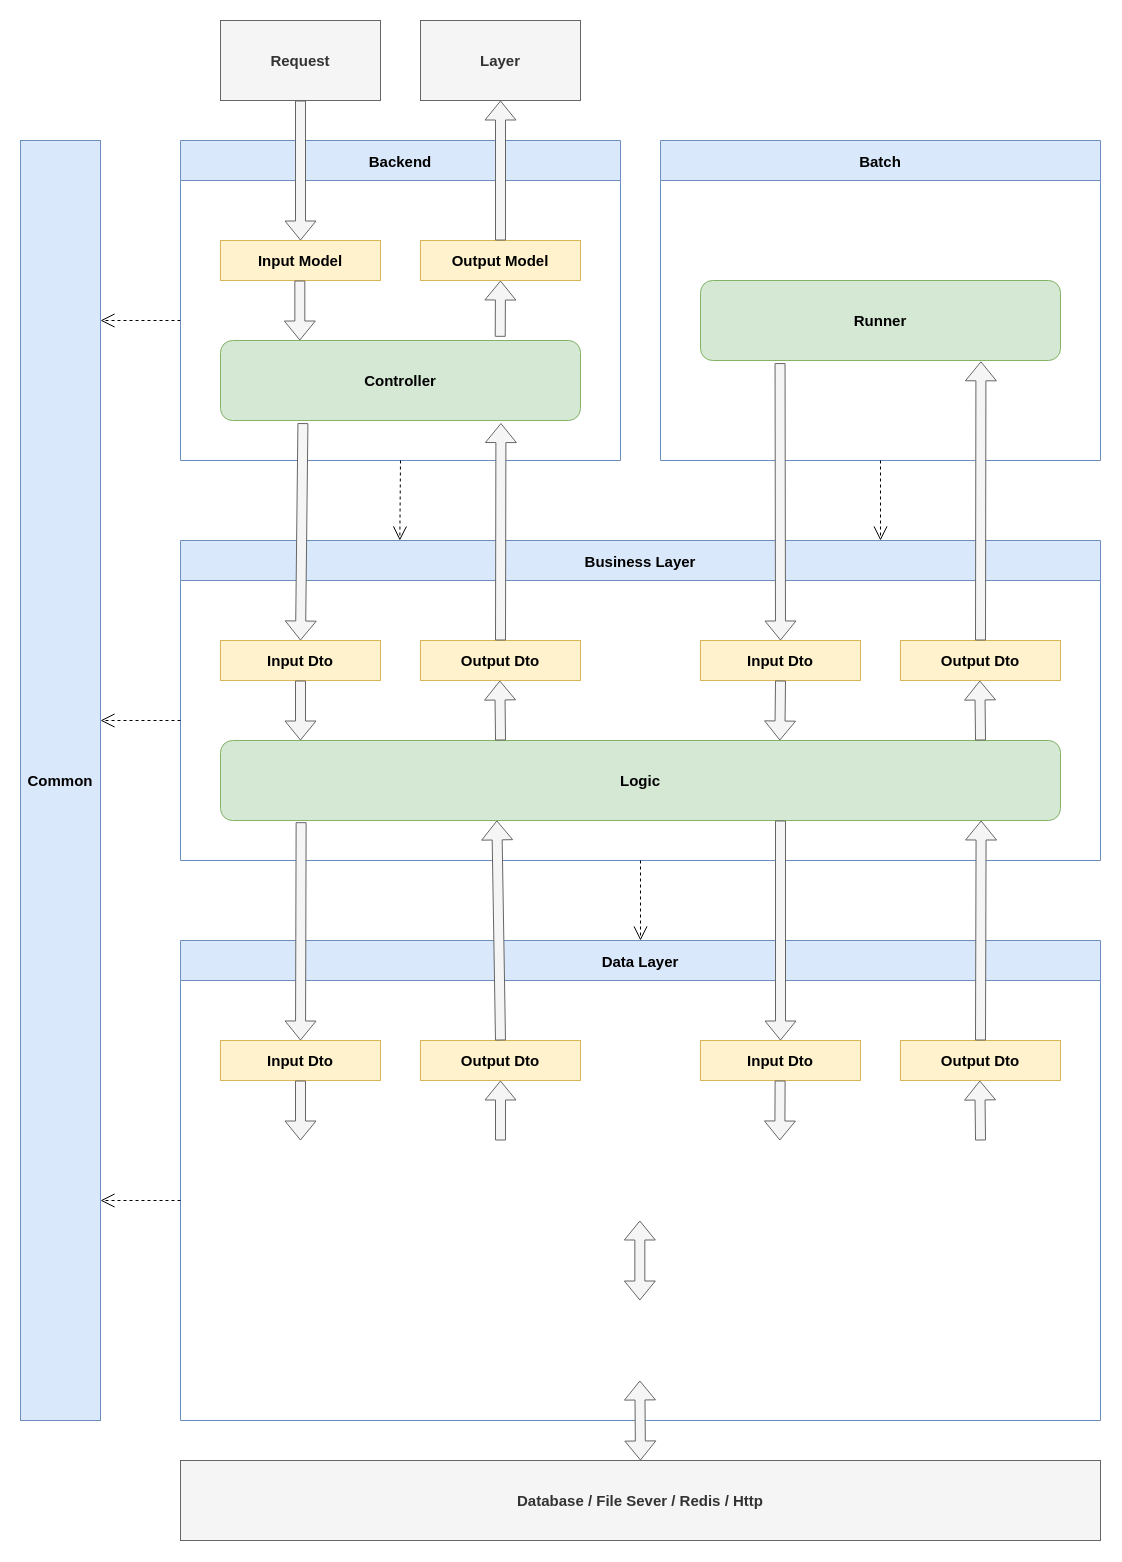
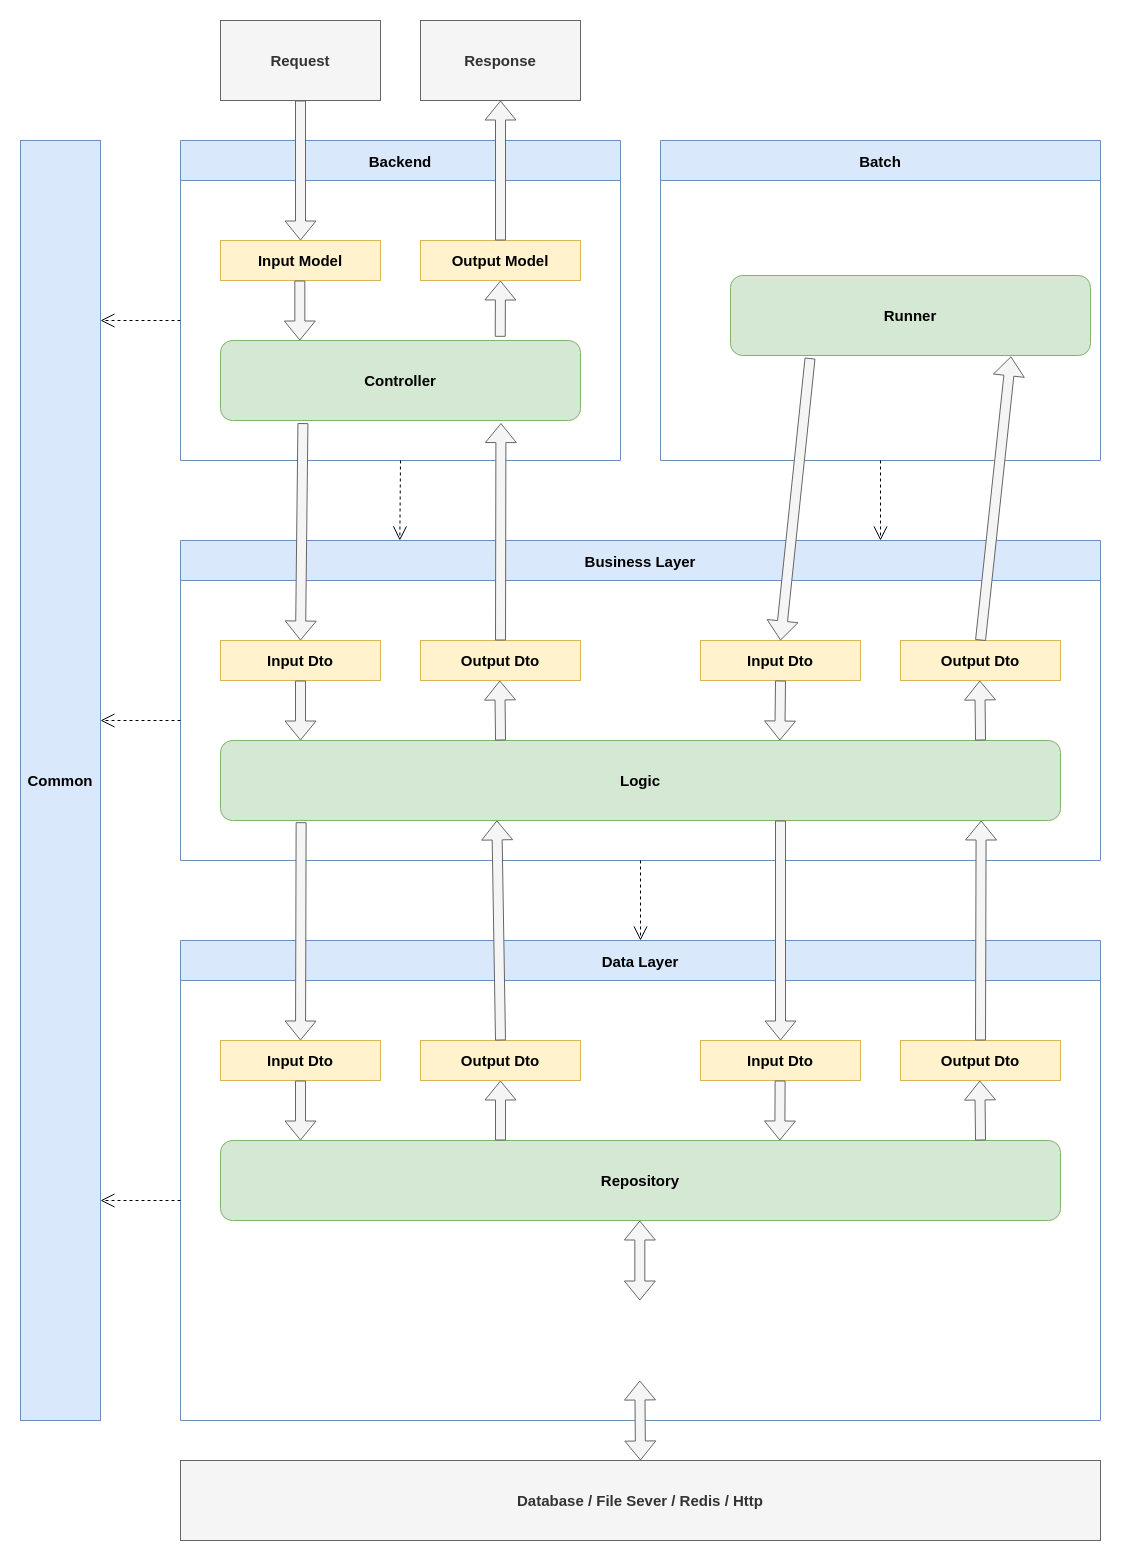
node "Layer": label "Layer" -> "Response"
node "Runner": moved (881, 321) -> (911, 316)
node "Repository": added
